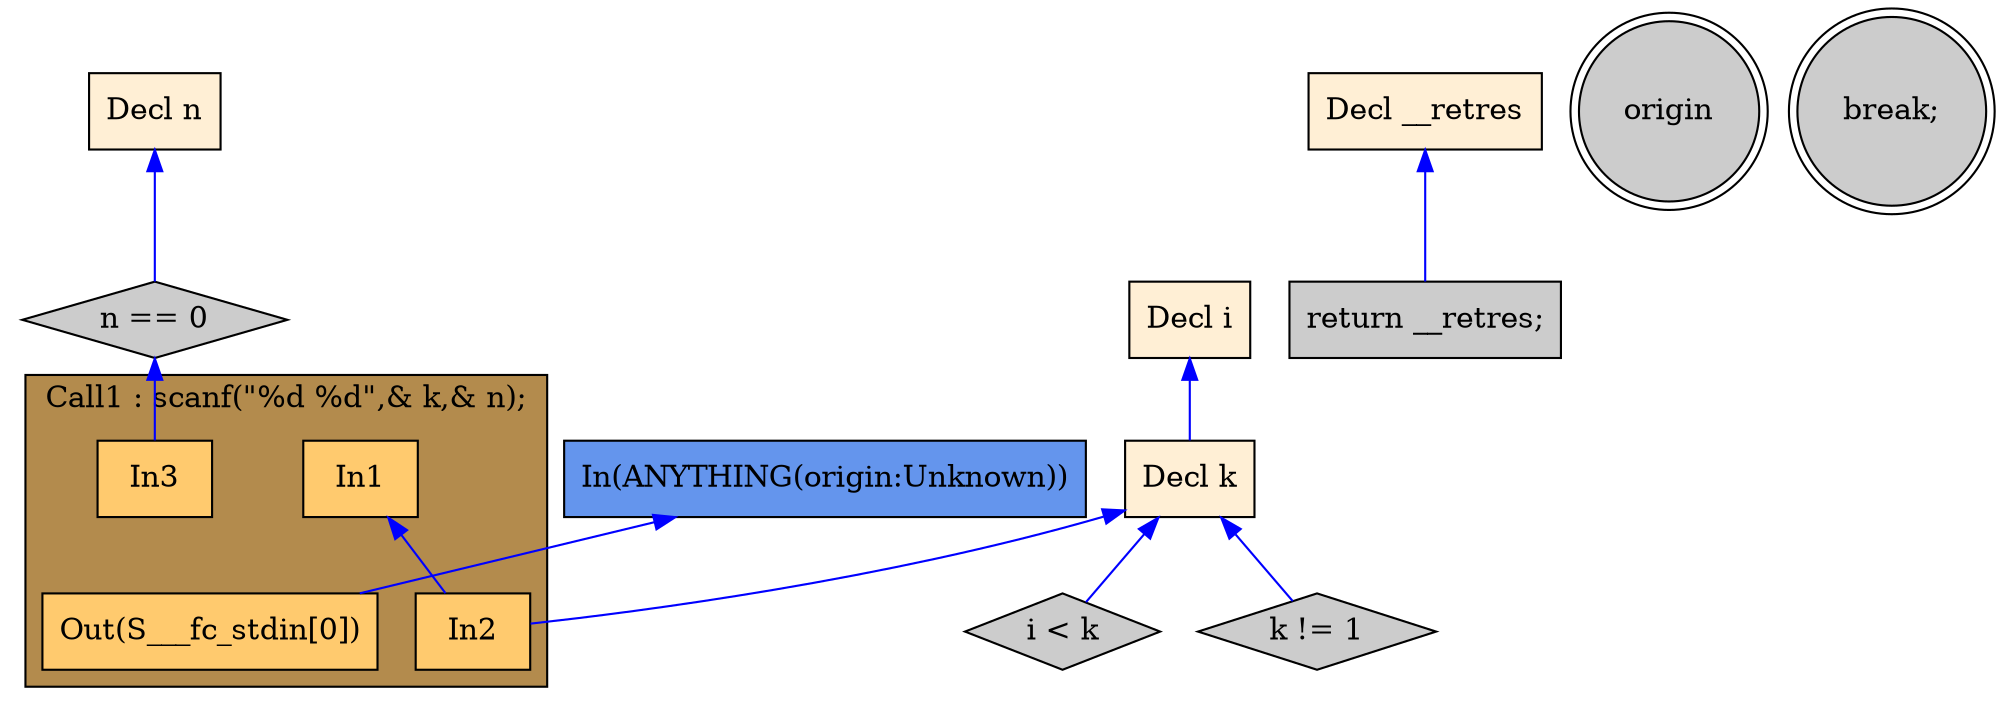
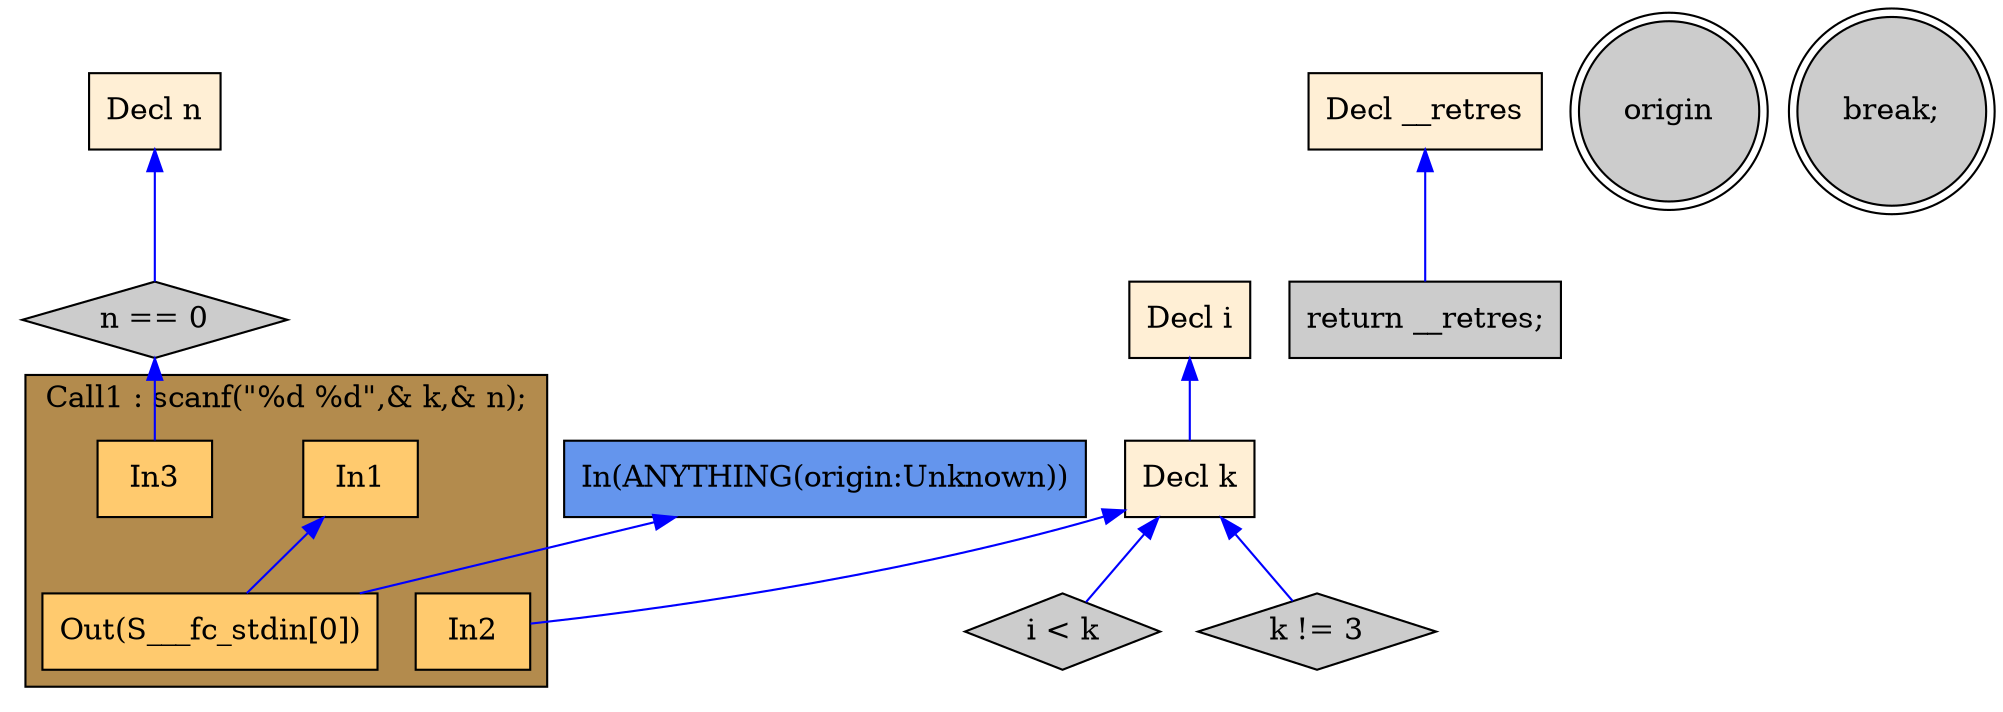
edge "In2" -> "In1": now "Out(S___fc_stdin[0])" -> "In1"
node "k != 1": label "k != 1" -> "k != 3"
